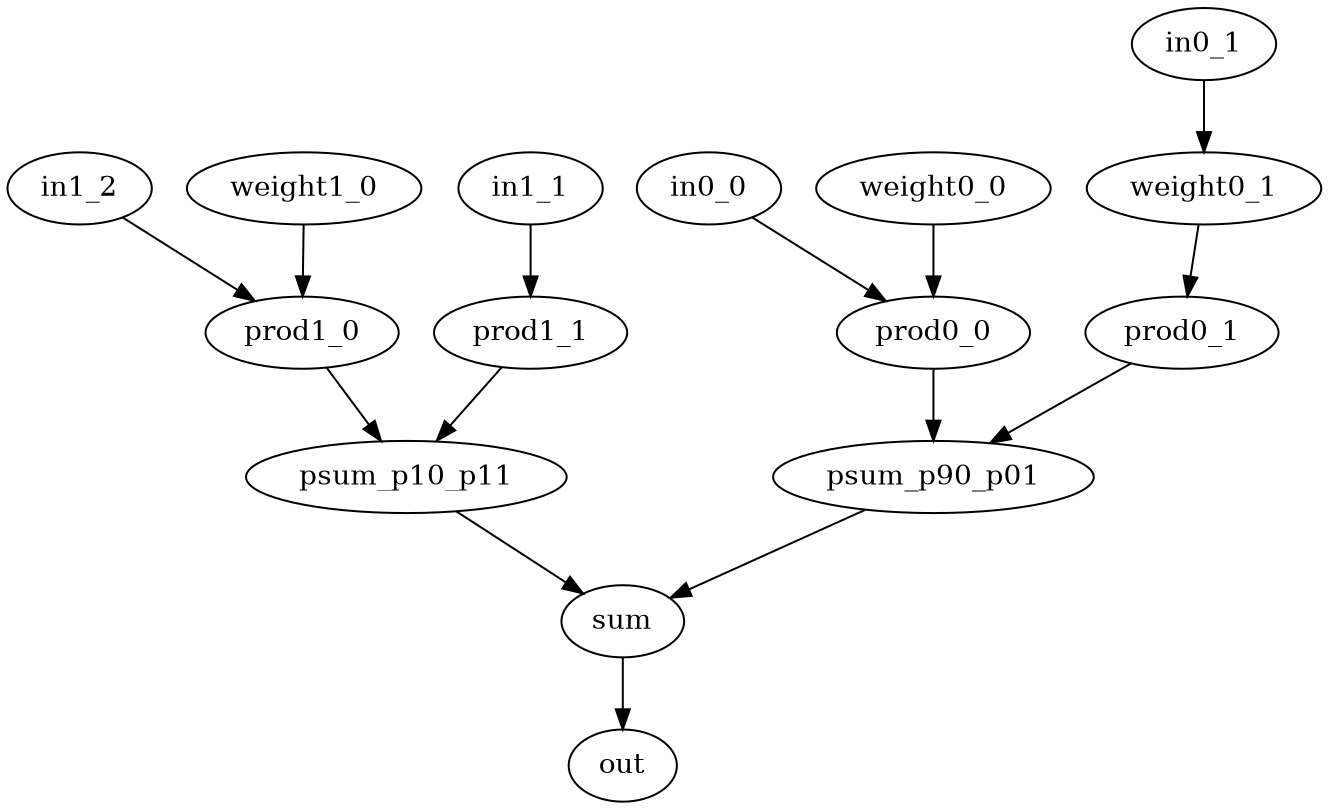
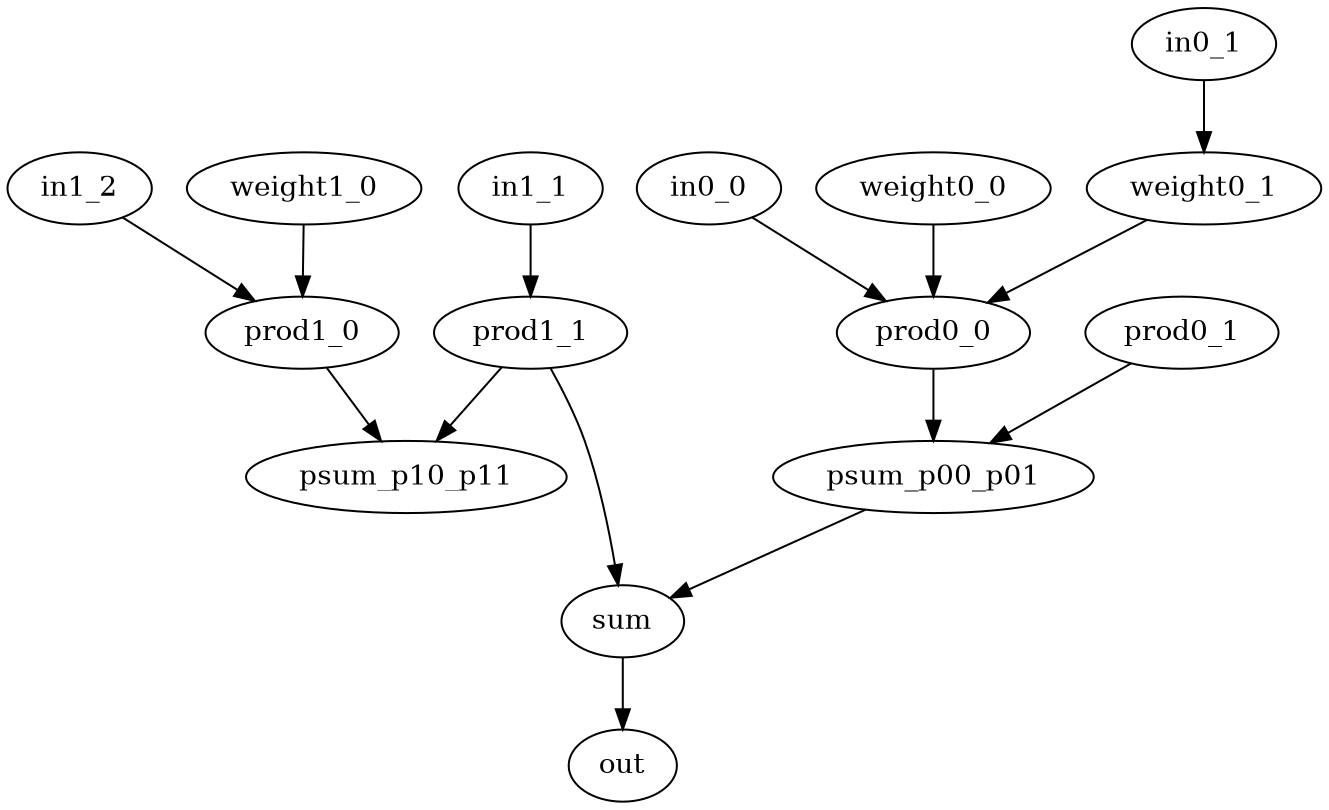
edge "weight0_1" -> "prod0_1": now "weight0_1" -> "prod0_0"
node "psum_p90_p01": label "psum_p90_p01" -> "psum_p00_p01"
edge "psum_p10_p11" -> "sum": now "prod1_1" -> "sum"
